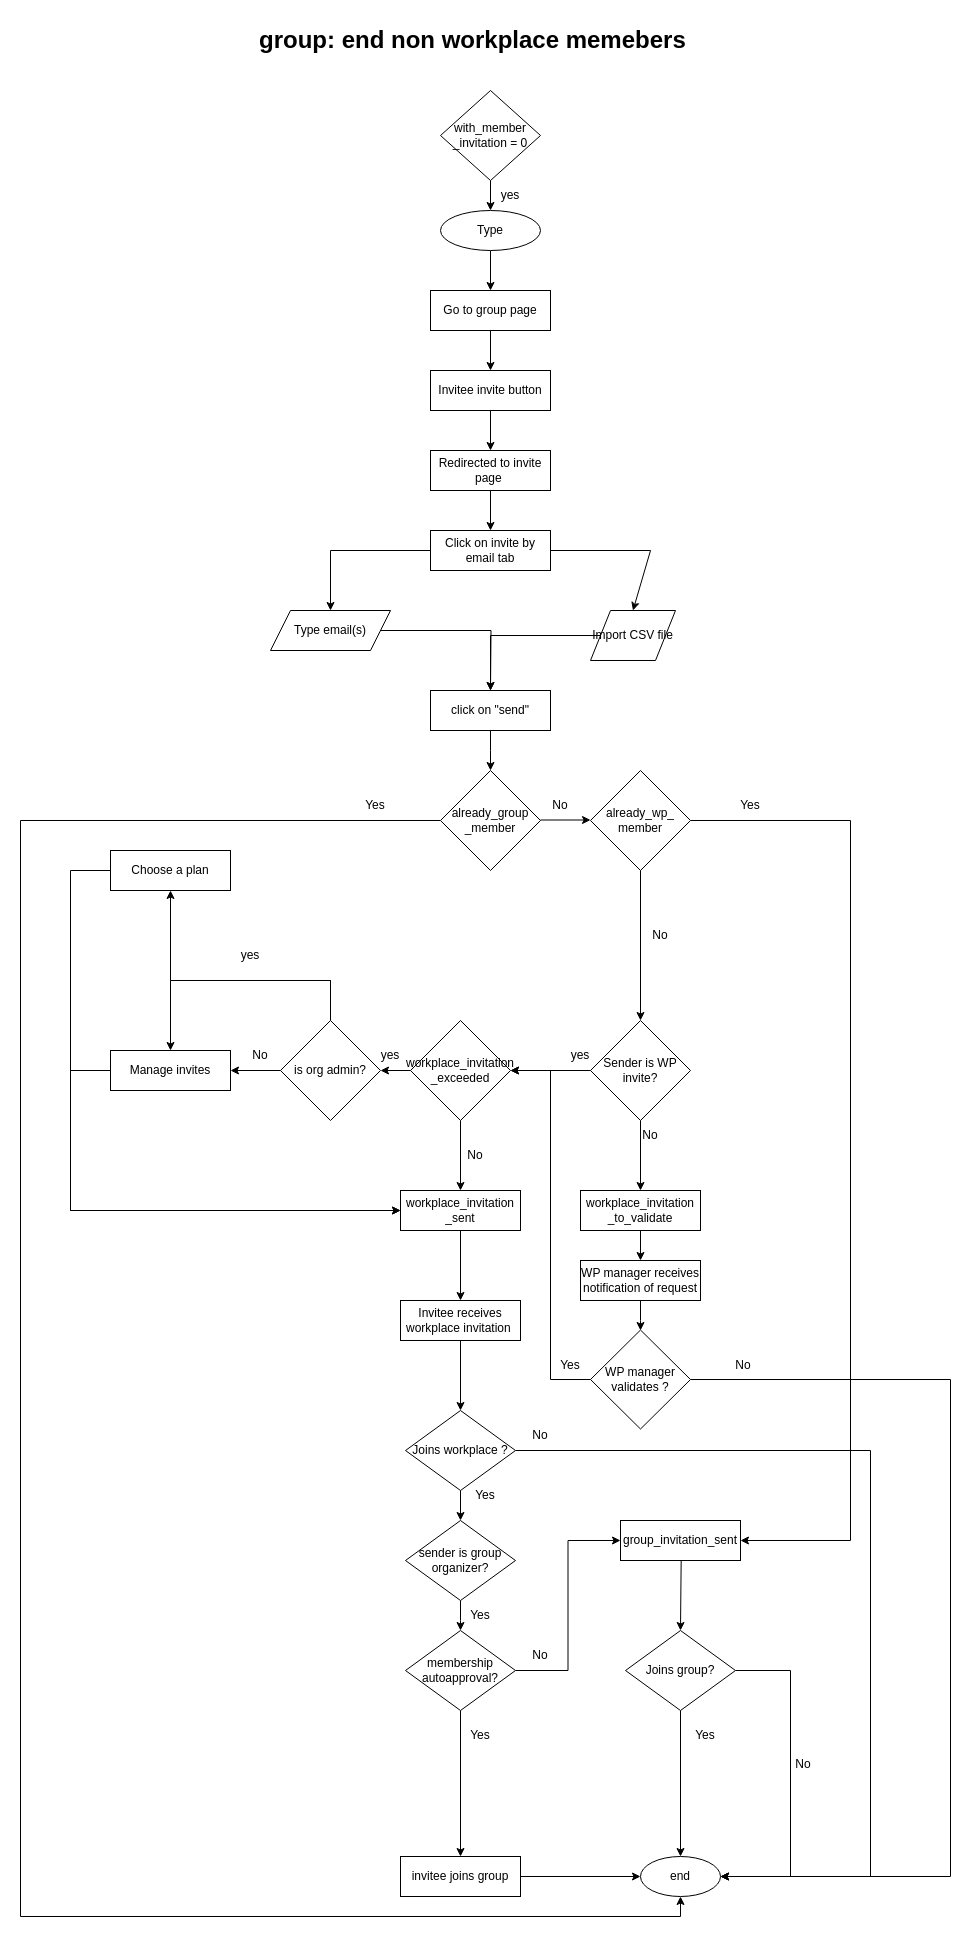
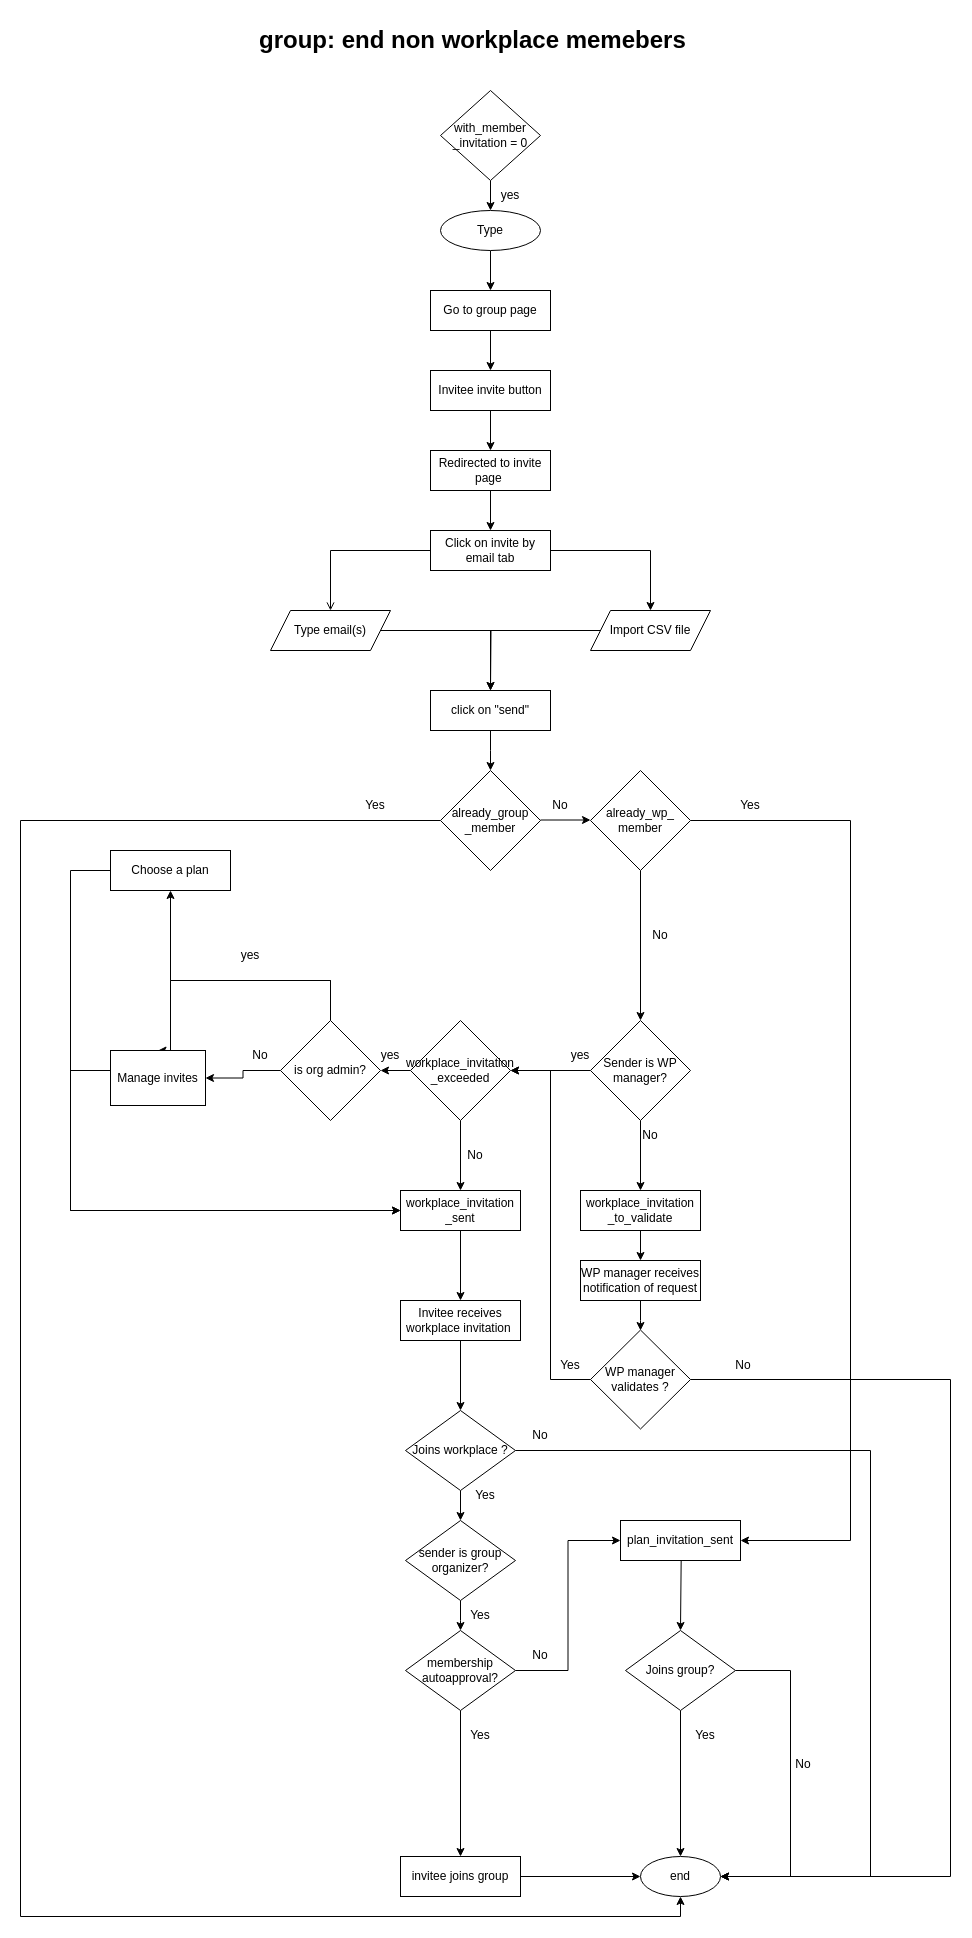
edge "Click on invite by email tab" -> "Type email(s)": arrowhead classic -> open
node "Import CSV file": size 85x50 -> 120x40
node "Manage invites": size 120x40 -> 95x55
node "Sender is WP invite?": label "Sender is WP invite?" -> "Sender is WP manager?"
node "group_invitation_sent": label "group_invitation_sent" -> "plan_invitation_sent"
